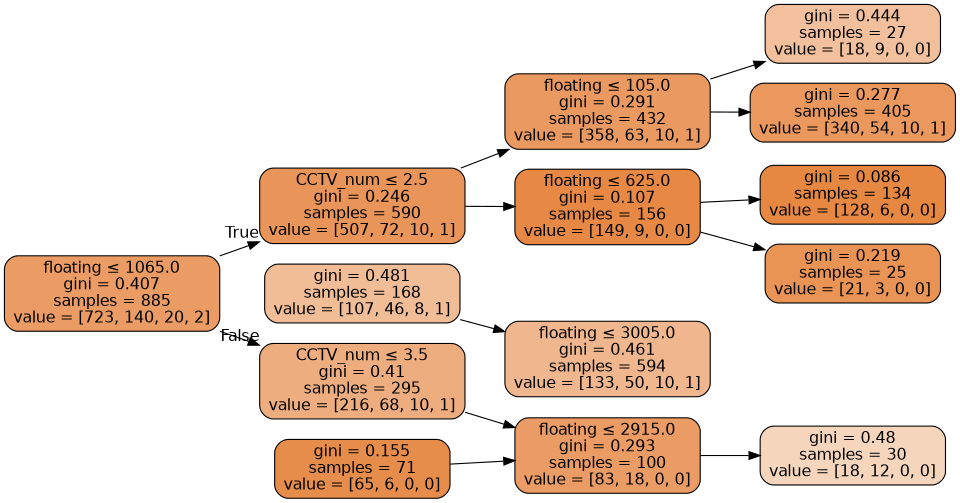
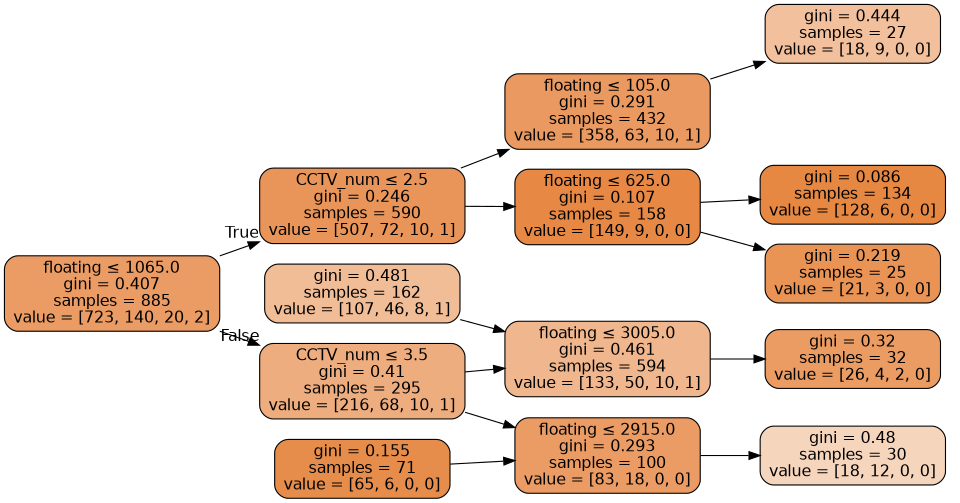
node "gini = 0.277": removed
node "floating ≤ 625.0": text "samples = 156" -> "samples = 158"
node "gini = 0.481": text "samples = 168" -> "samples = 162"
node "gini = 0.32": added
edge "CCTV_num ≤ 3.5" -> "floating ≤ 3005.0": added
